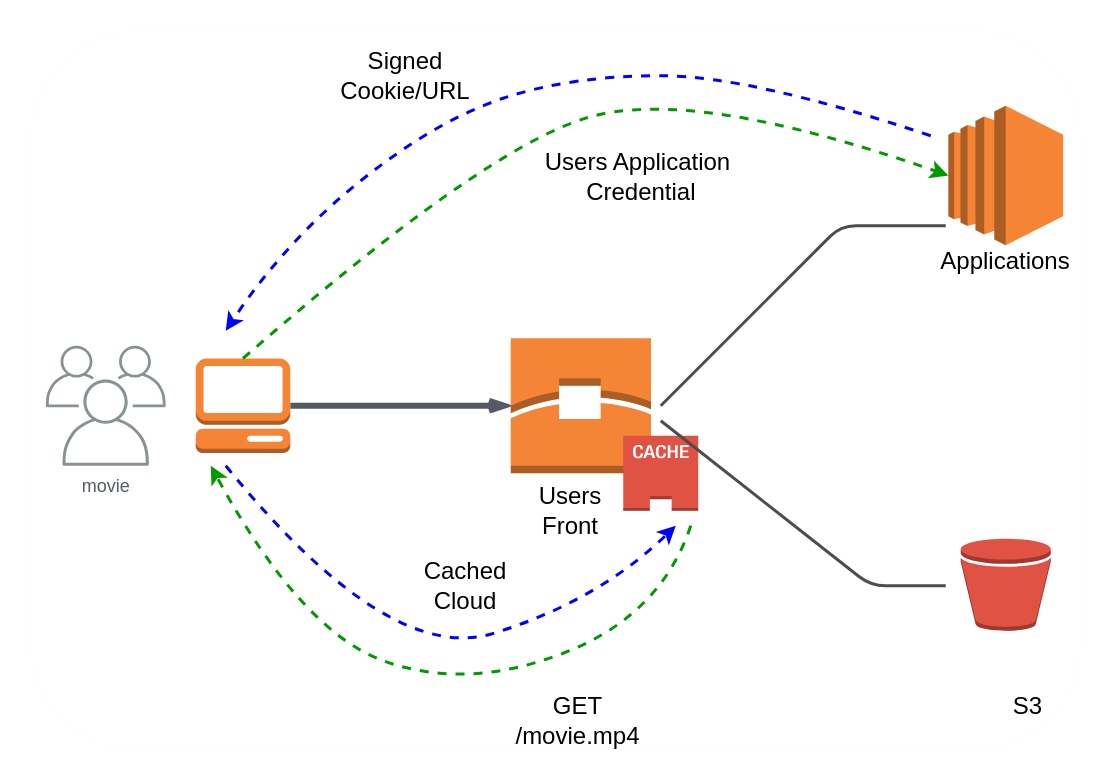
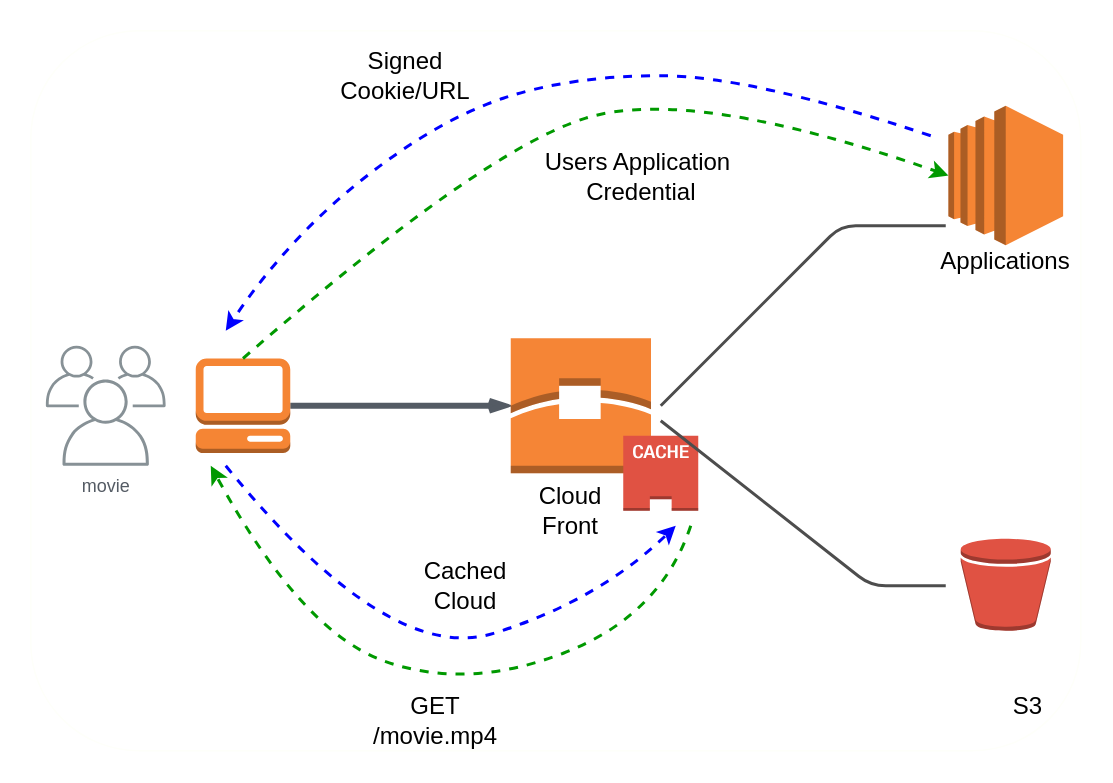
node "Users Front": label "Users Front" -> "Cloud Front"
node "GET /movie.mp4": moved (578, 721) -> (436, 721)
